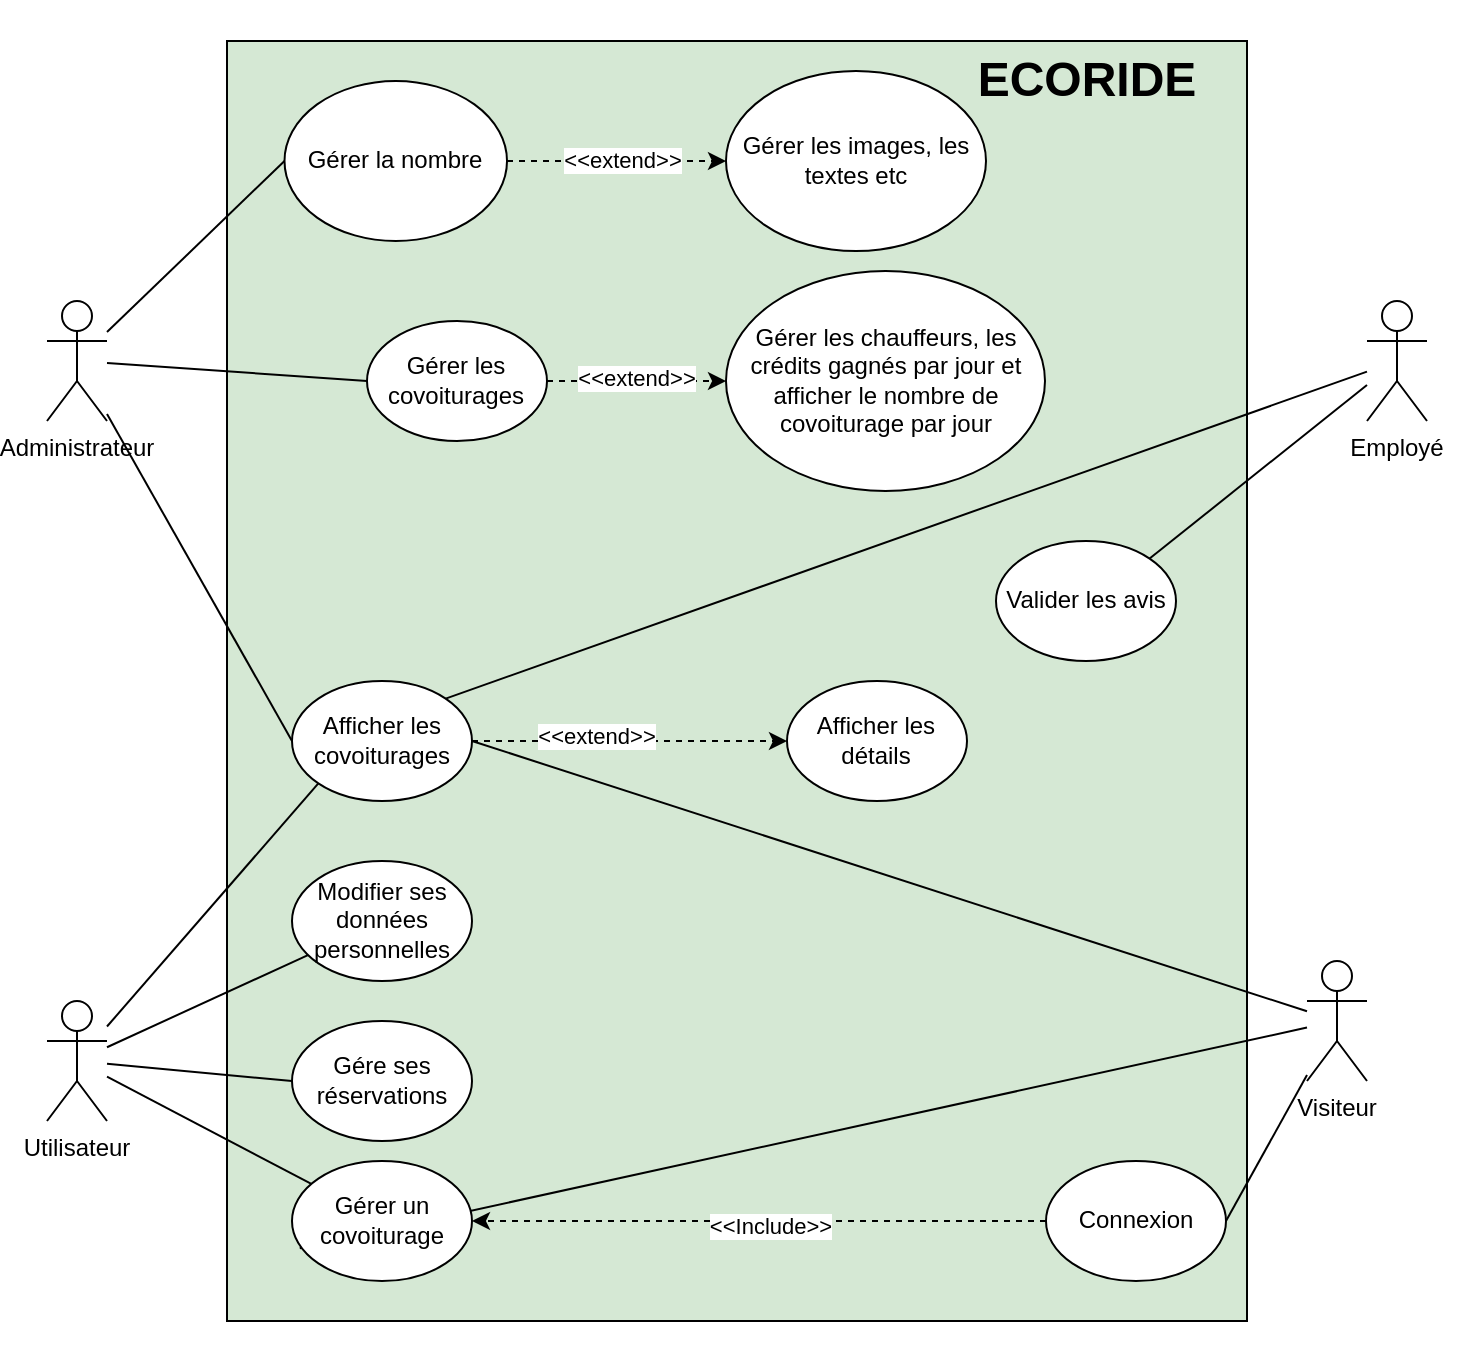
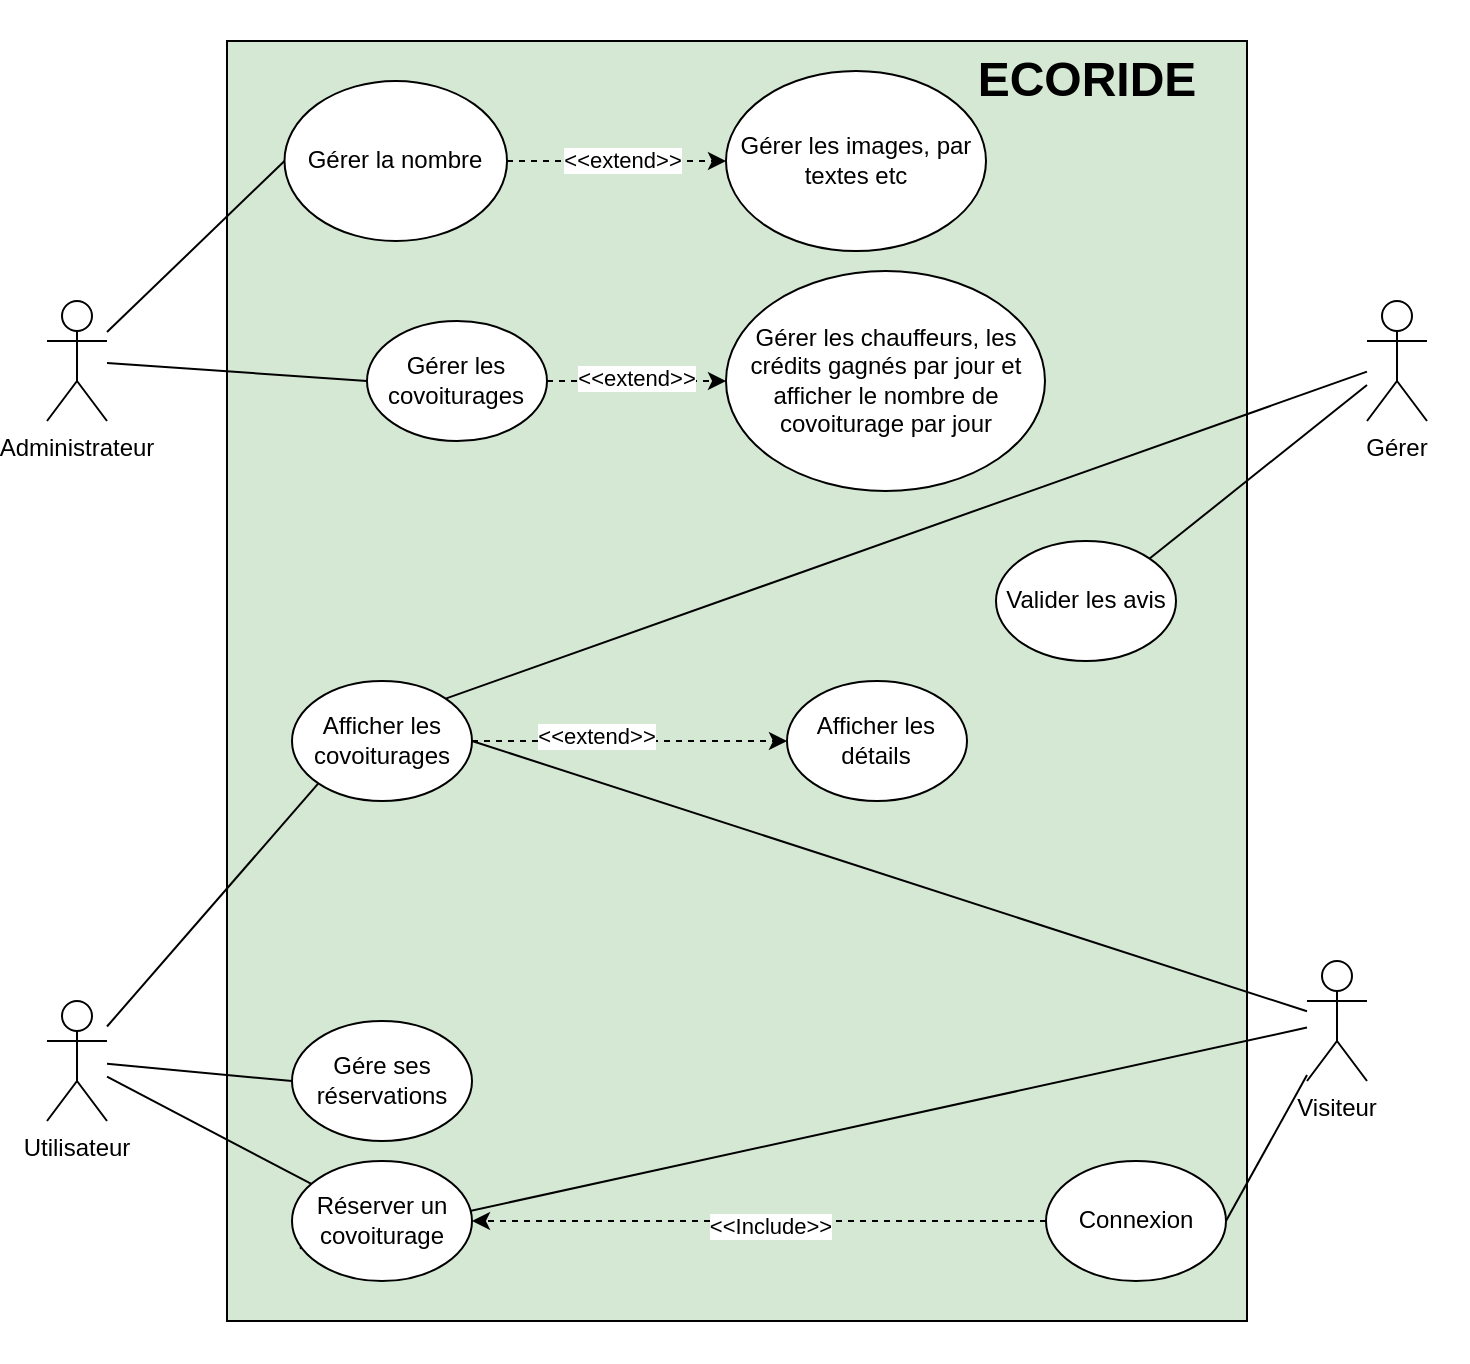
node "Gérer les images, les textes etc": label "Gérer les images, les textes etc" -> "Gérer les images, par textes etc"
node "Employé": label "Employé" -> "Gérer"
edge "Administrateur" -- "Afficher les covoiturages": removed
node "Modifier ses données personnelles": removed
edge "Modifier ses données personnelles" -- "Utilisateur": removed
node "Gérer un covoiturage": label "Gérer un covoiturage" -> "Réserver un covoiturage"
